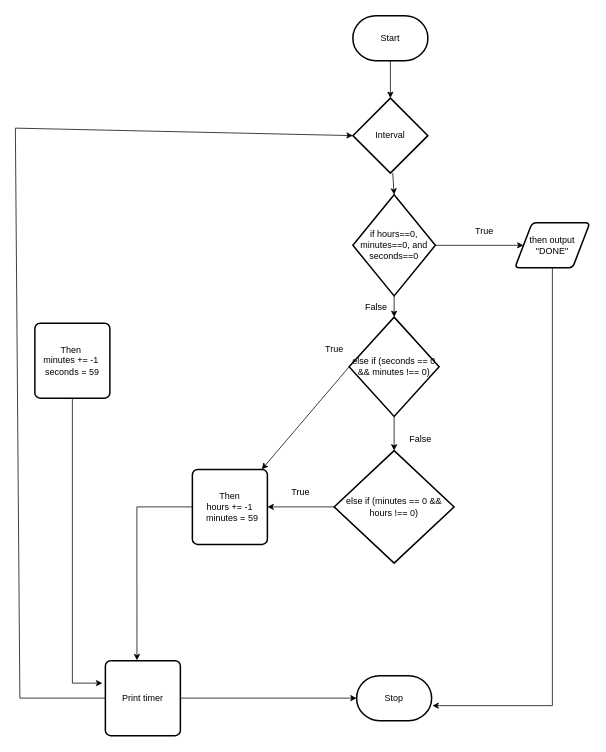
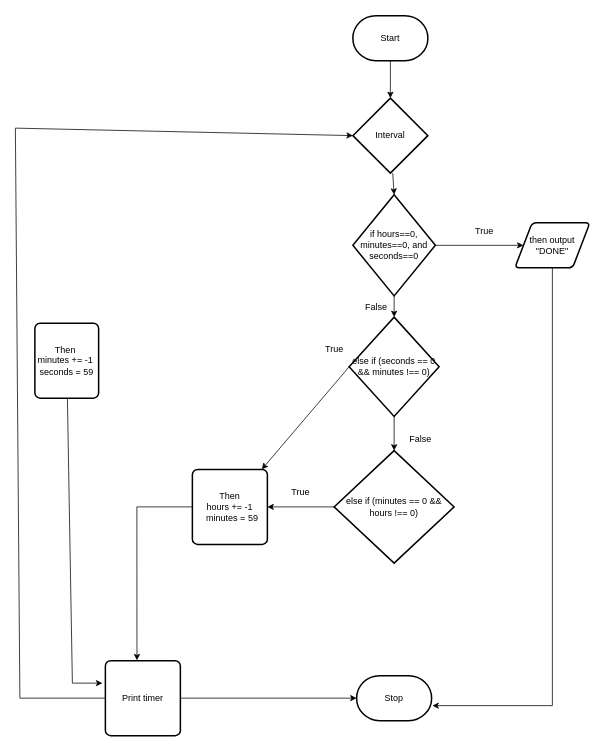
node "Then minutes += -1 seconds = 59": size 75x75 -> 64x75
